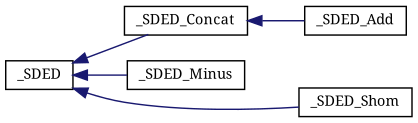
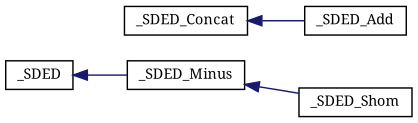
edge "_SDED_Concat" -> "_SDED": removed
edge "_SDED_Shom" -> "_SDED": now "_SDED_Shom" -> "_SDED_Minus"
